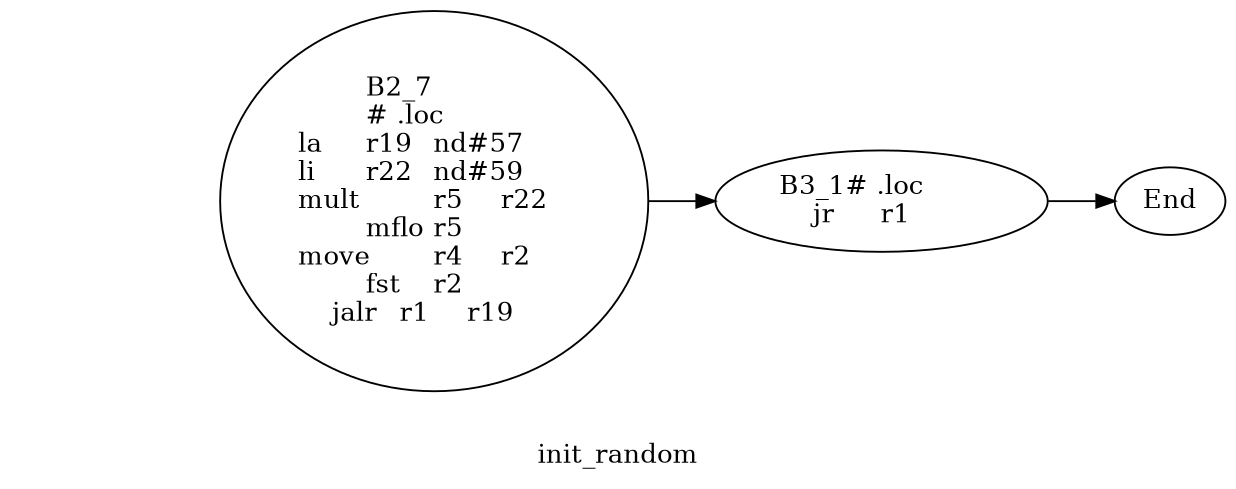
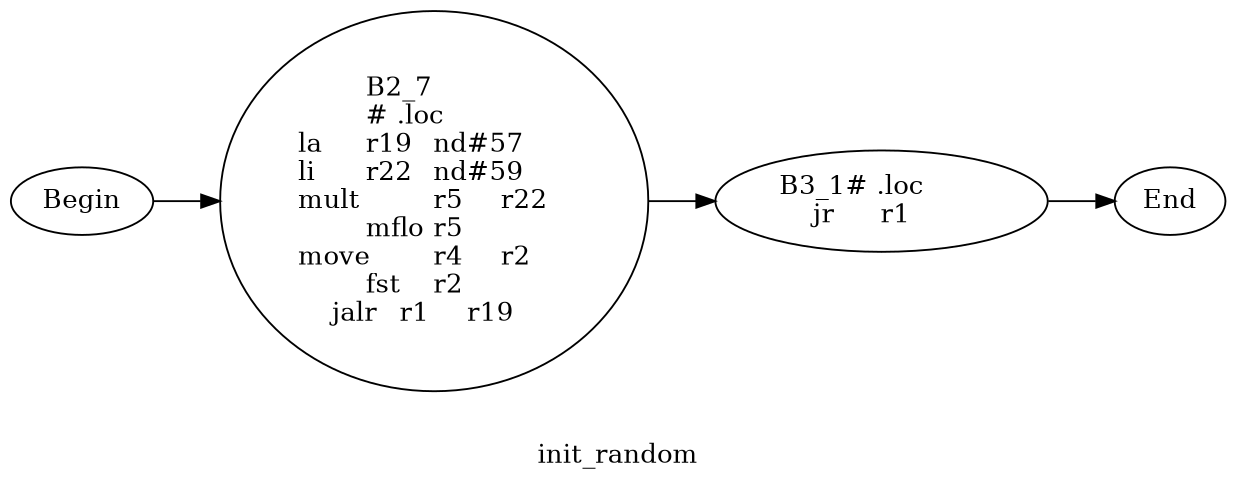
node "Begin": added
